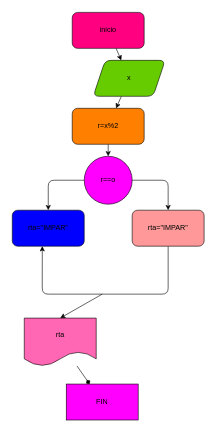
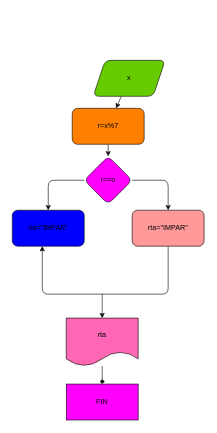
node "inicio": removed
edge "inicio" -> "x": removed
node "r=x%2": label "r=x%2" -> "r=x%7"
node "r==o": shape ellipse -> diamond
node "rta": moved (60, 342) -> (102, 342)
